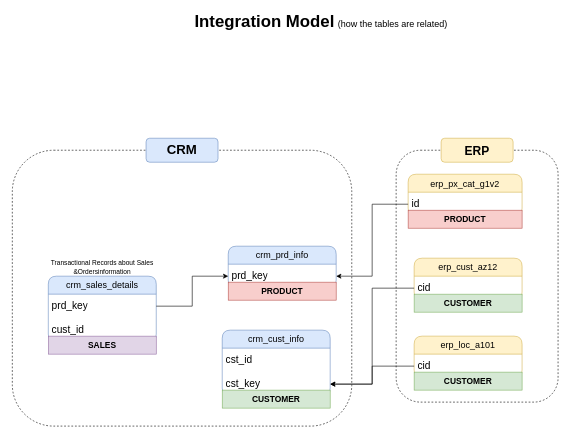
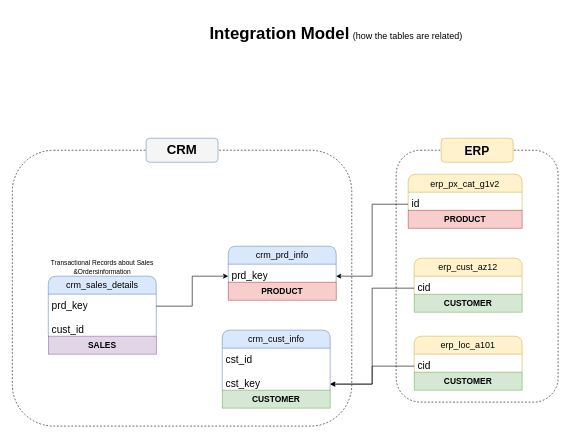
node "Integration Model (how the tables are related)": moved (321, 21) -> (336, 33)
node "CRM": fillcolor #dae8fc -> #f5f5f5
